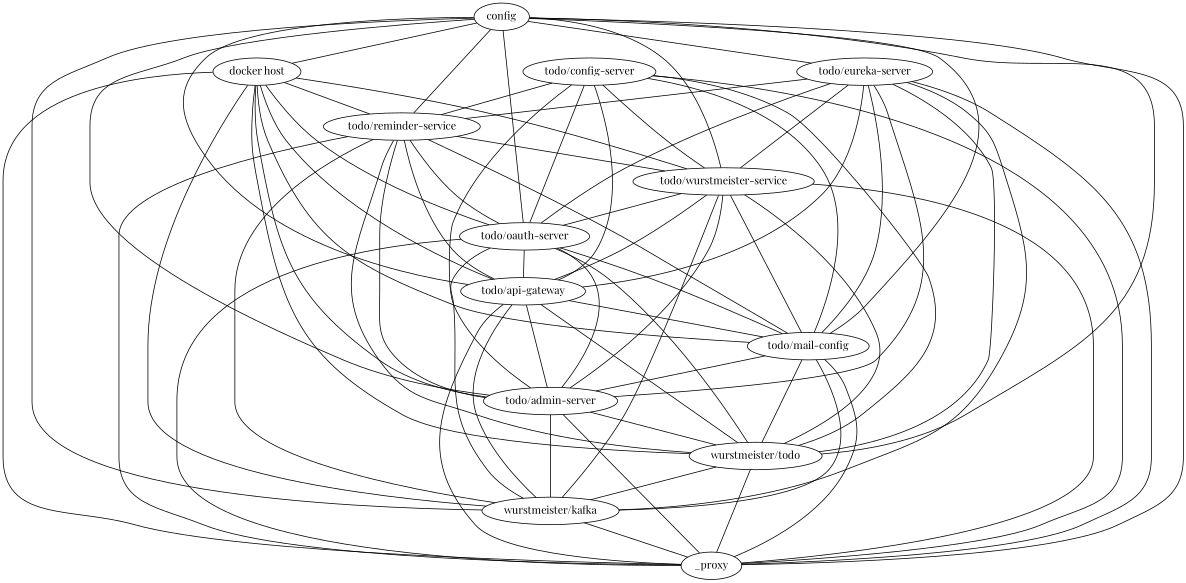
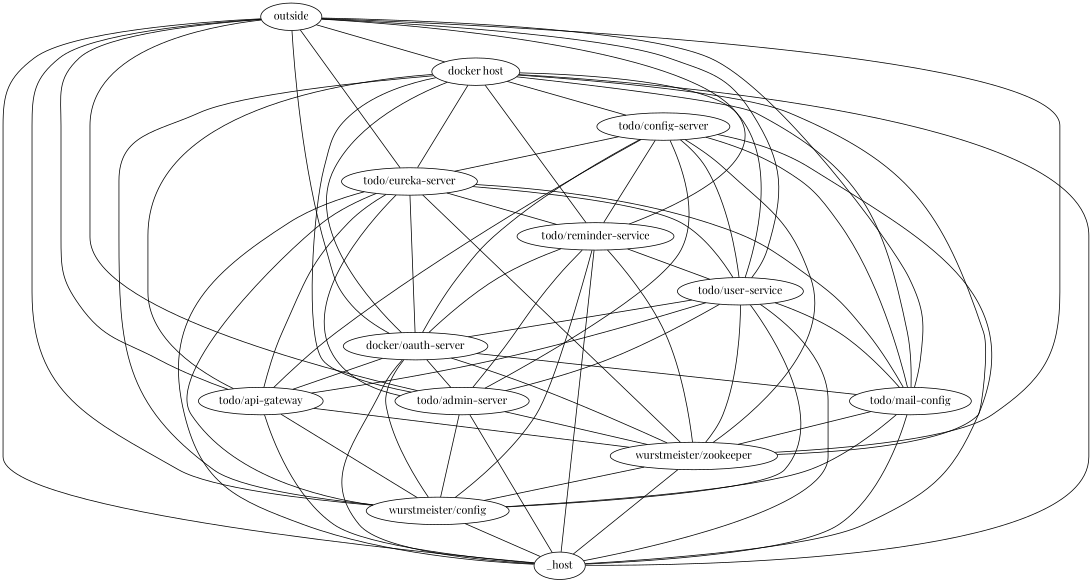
node "config": label "config" -> "outside"
edge "docker host" -- "todo/config-server": added
edge "docker host" -- "todo/eureka-server": added
edge "todo/config-server" -- "todo/eureka-server": added
node "todo/wurstmeister-service": label "todo/wurstmeister-service" -> "todo/user-service"
edge "todo/reminder-service" -- "todo/api-gateway": removed
edge "todo/reminder-service" -- "todo/mail-config": removed
node "todo/oauth-server": label "todo/oauth-server" -> "docker/oauth-server"
edge "todo/api-gateway" -- "todo/mail-config": removed
edge "todo/api-gateway" -- "todo/admin-server": removed
edge "todo/mail-config" -- "todo/admin-server": removed
node "wurstmeister/todo": label "wurstmeister/todo" -> "wurstmeister/zookeeper"
node "wurstmeister/kafka": label "wurstmeister/kafka" -> "wurstmeister/config"
node "_proxy": label "_proxy" -> "_host"
